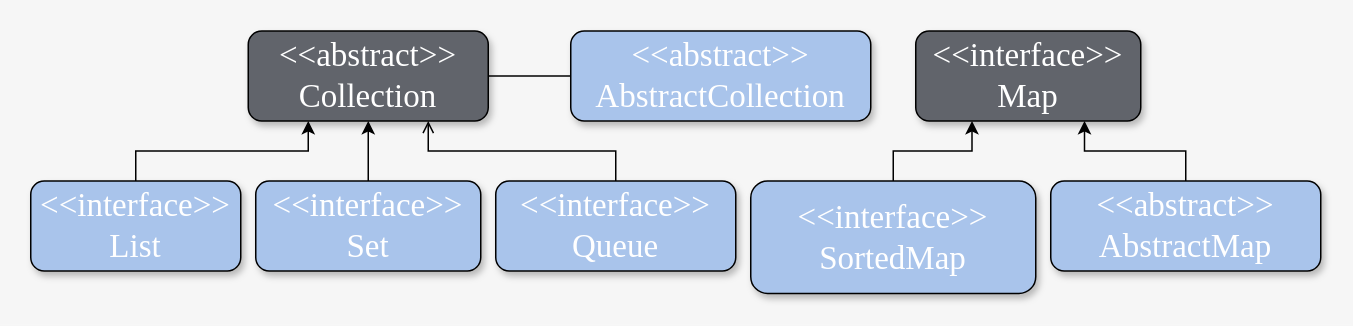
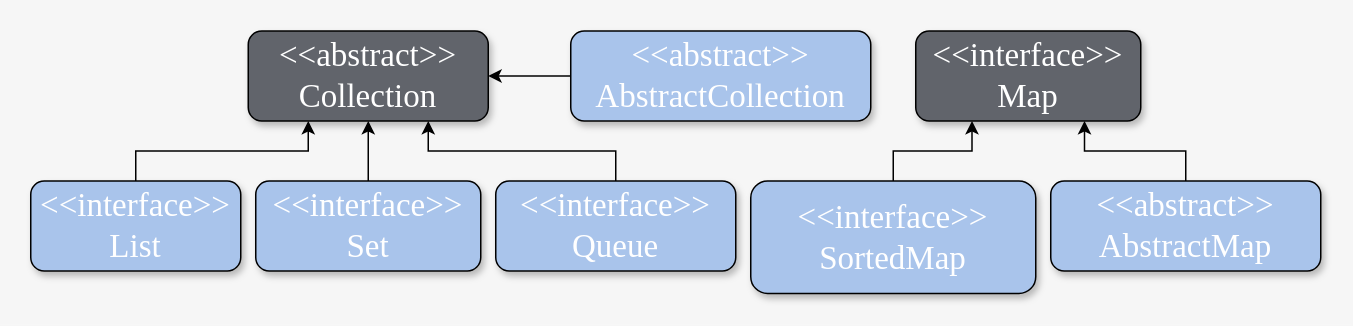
edge "<<abstract>> Collection" -- "<<abstract>> AbstractCollection": arrowhead none -> classic
edge "<<interface>> Queue" -> "<<abstract>> Collection": arrowhead open -> classic
